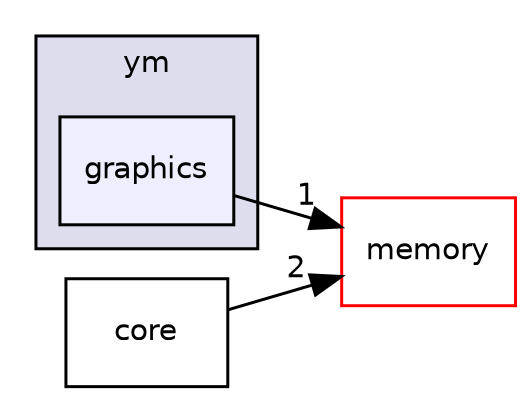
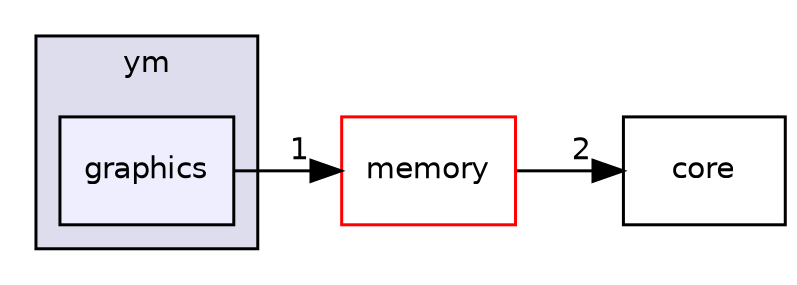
edge "core" -> "memory": reversed
